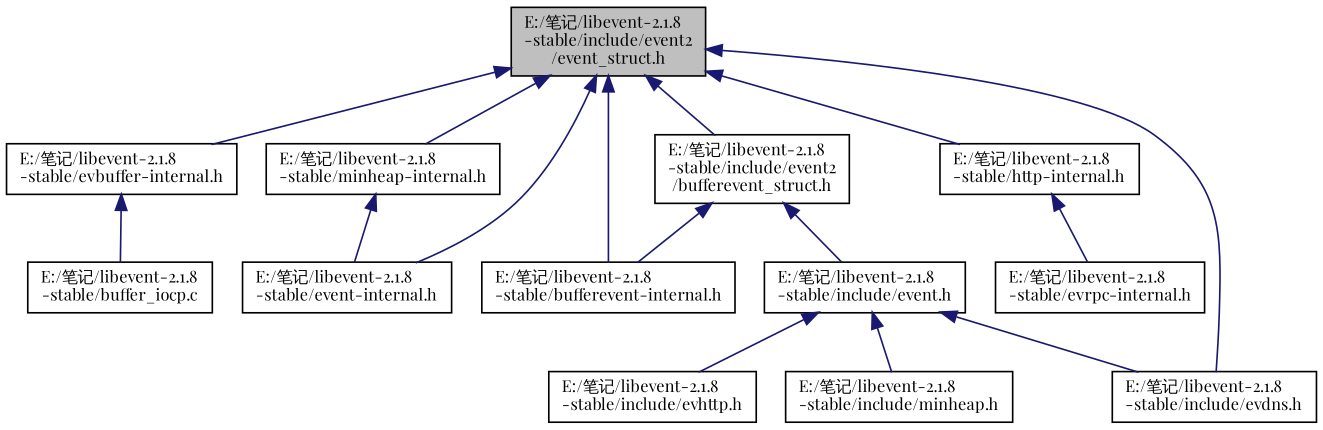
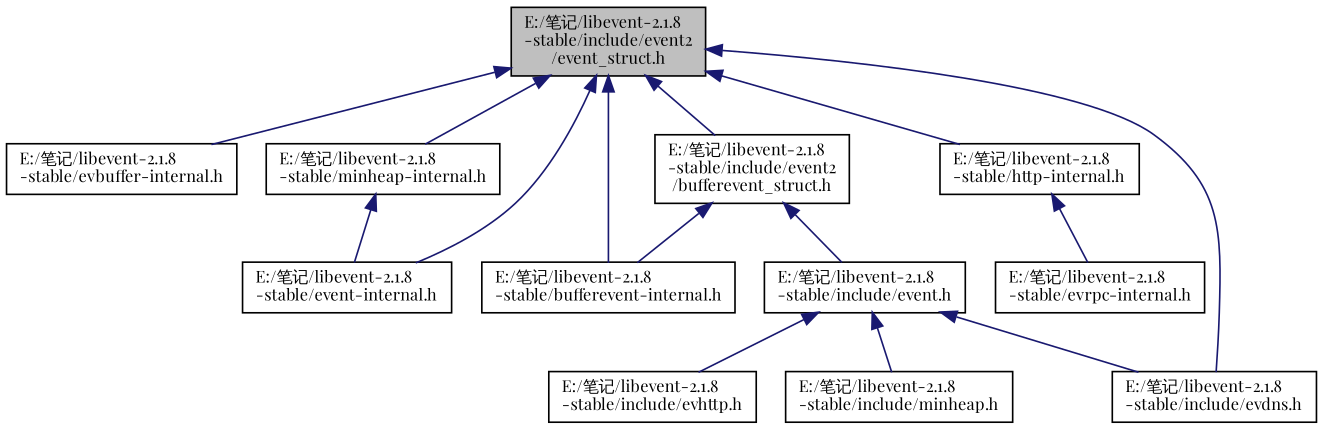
node "E:/笔记/libevent-2.1.8 -stable/buffer_iocp.c": removed
